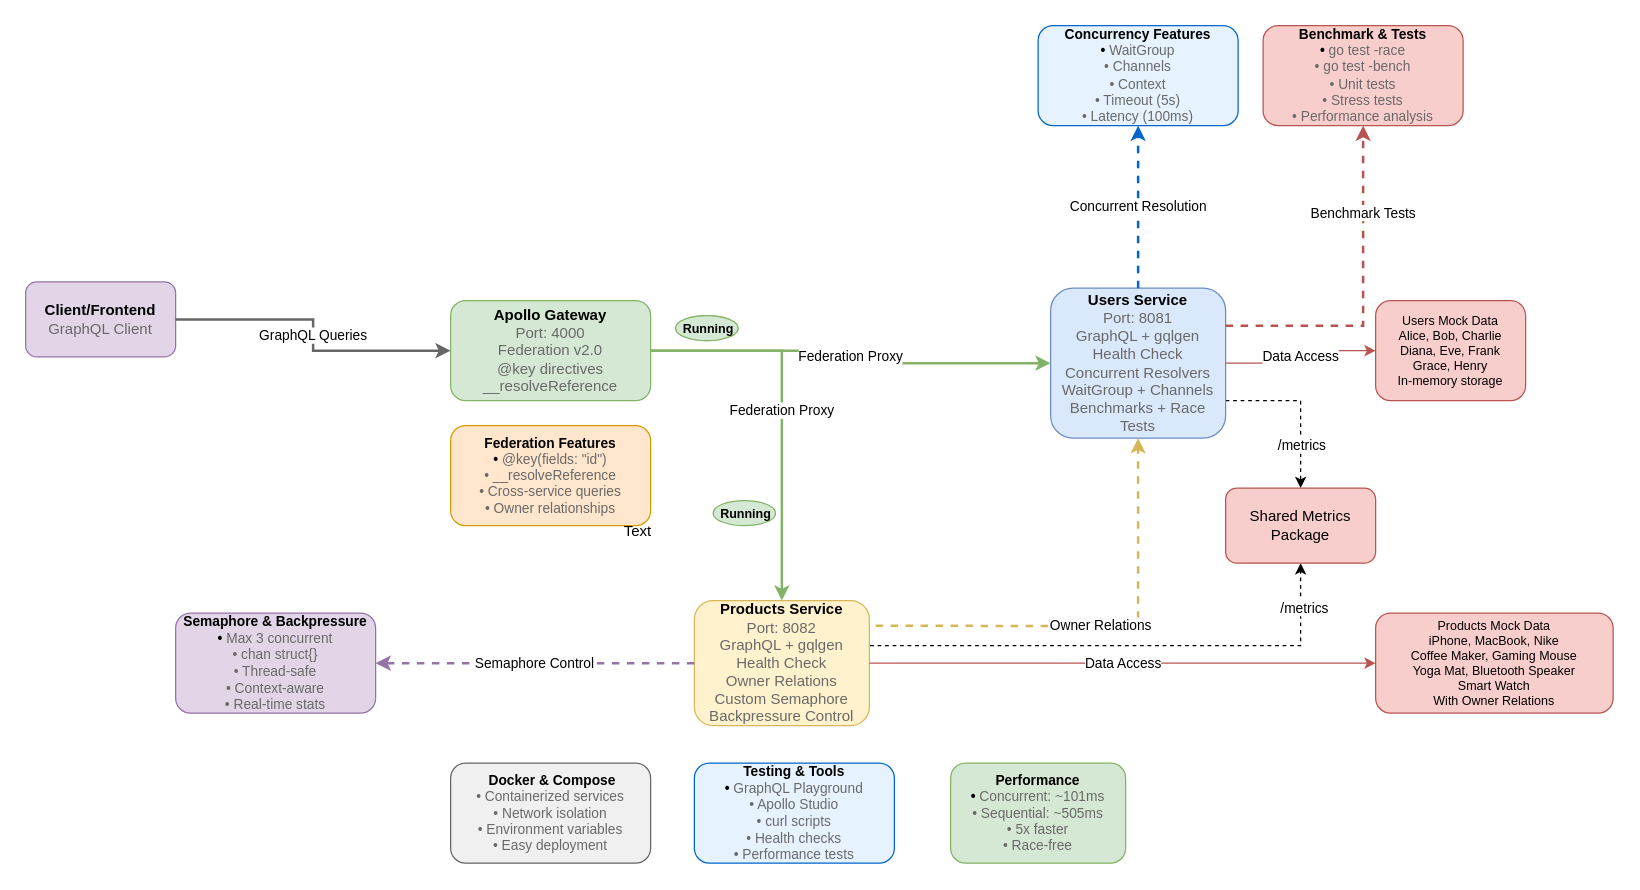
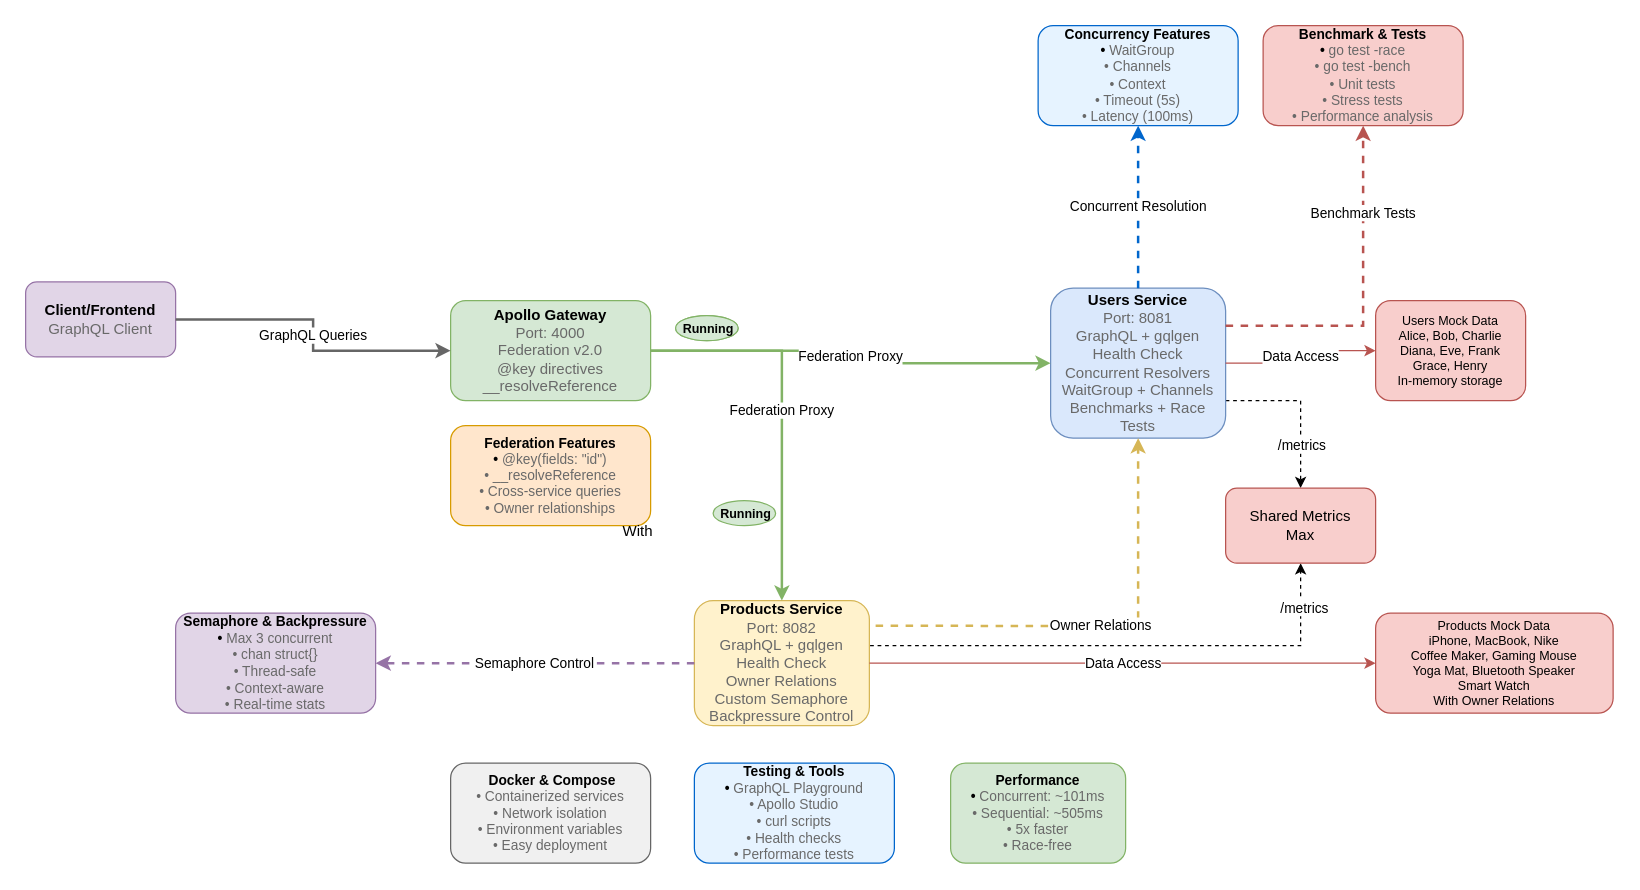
node "Shared Metrics Package": label "Shared Metrics Package" -> "Shared Metrics Max"
node "Text": label "Text" -> "With"
